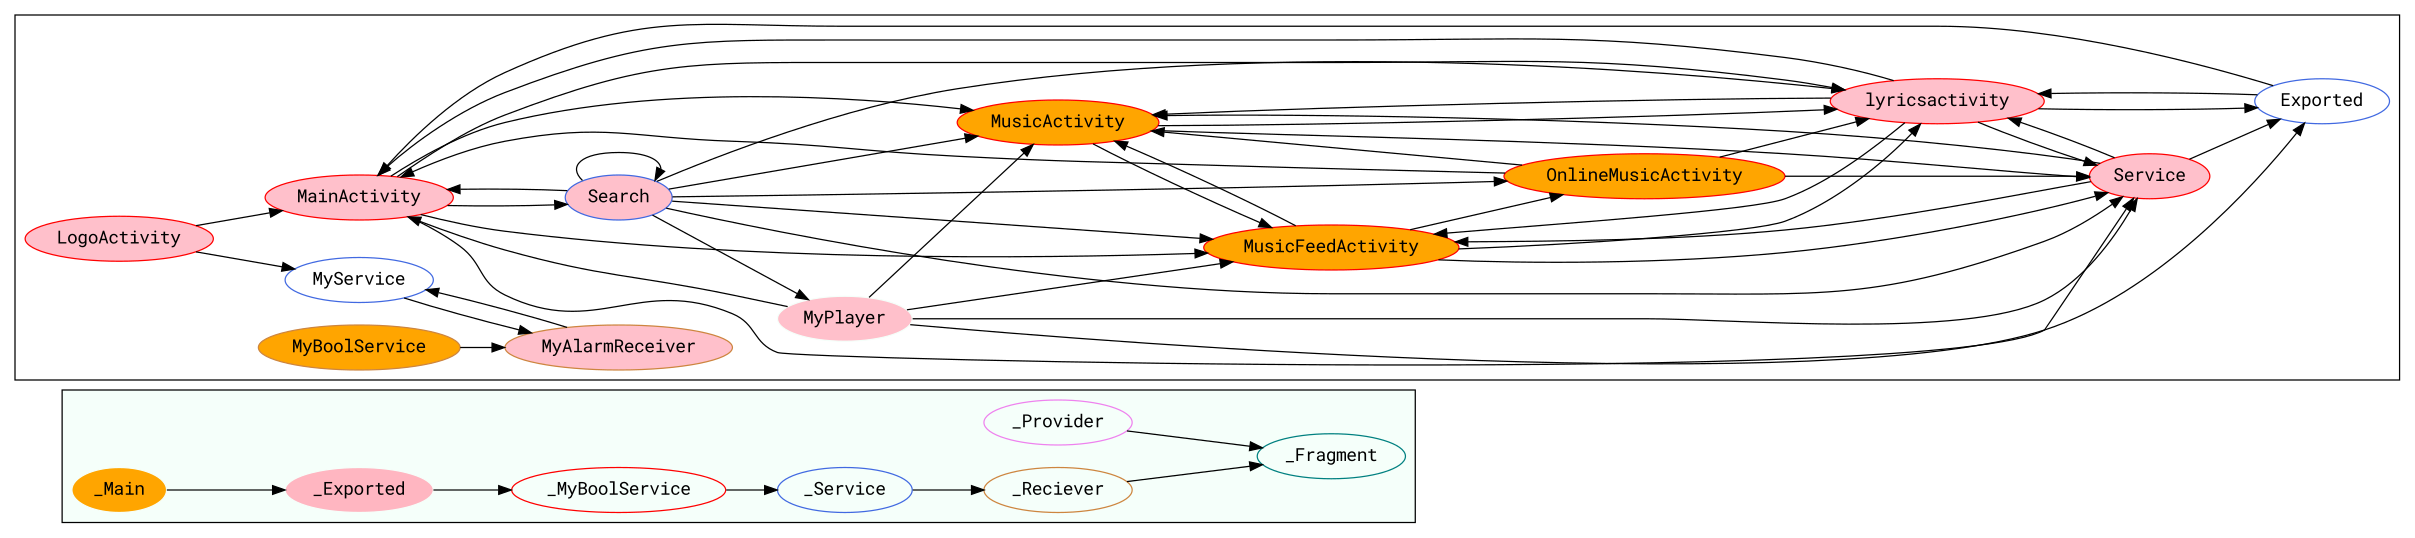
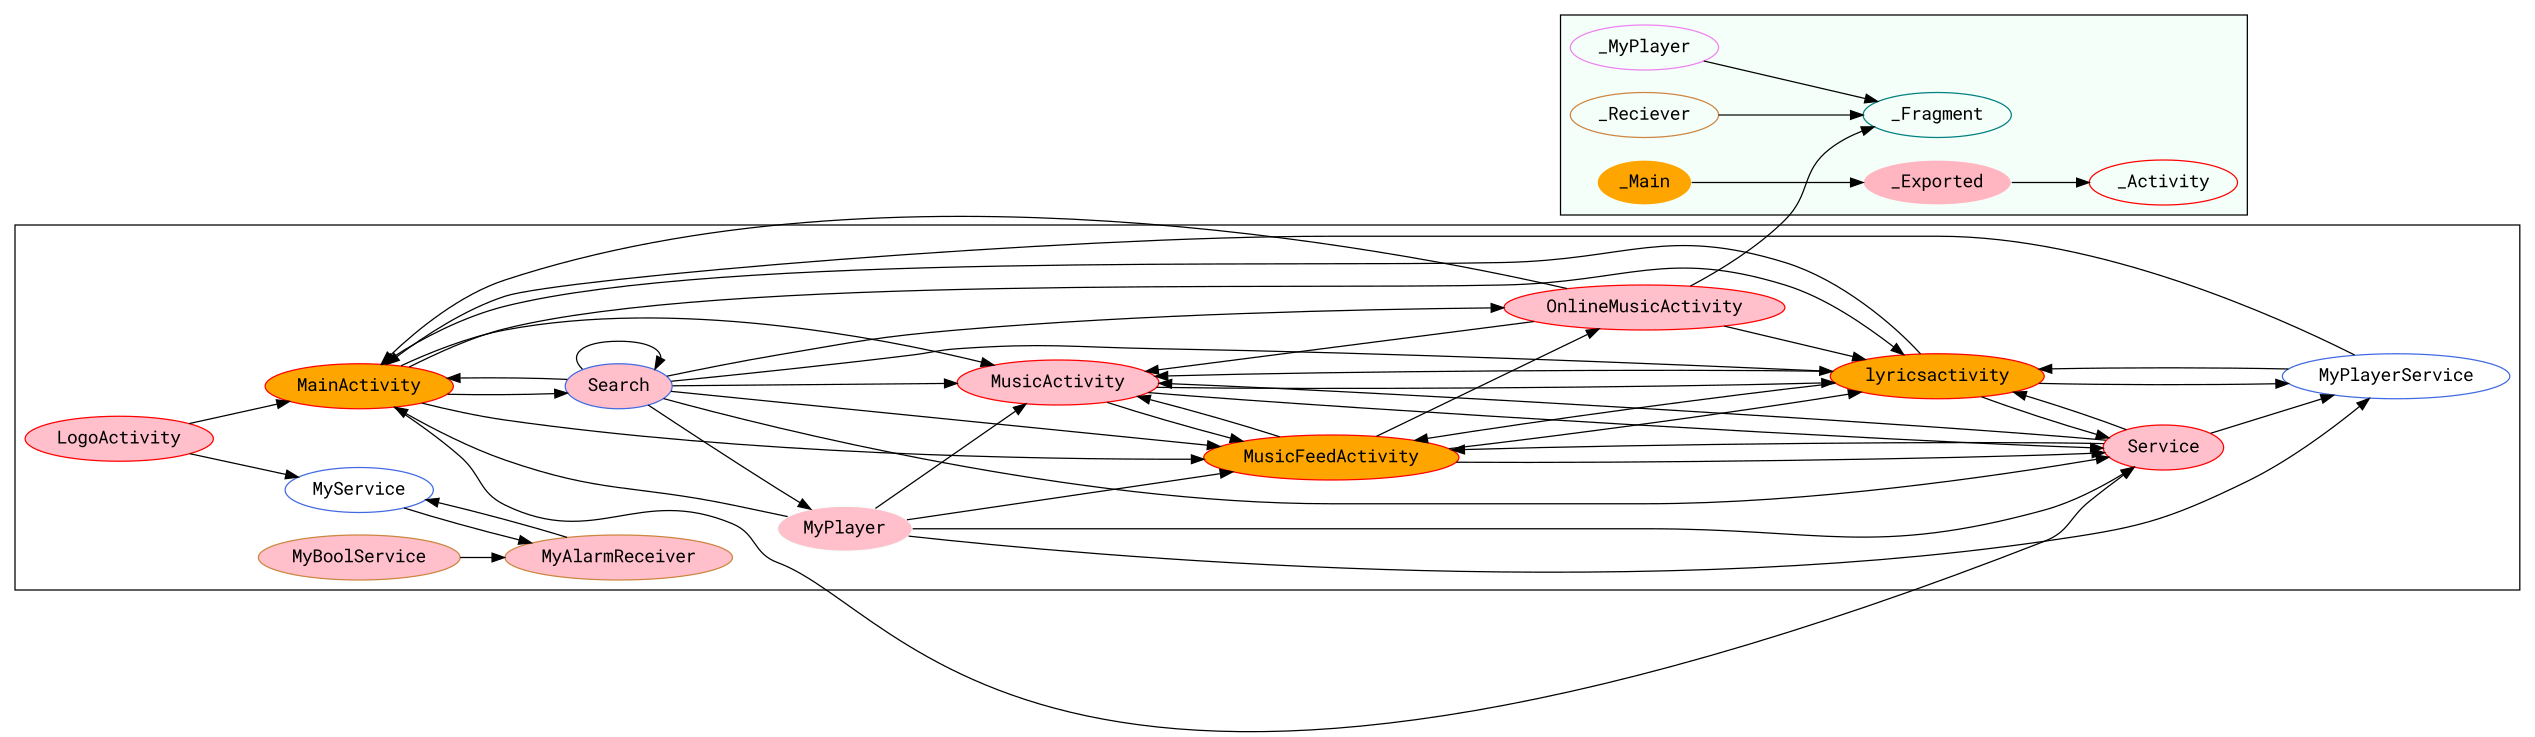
node "lyricsactivity": fillcolor pink -> orange
node "Exported": label "Exported" -> "MyPlayerService"
node "MusicActivity": fillcolor orange -> pink
node "OnlineMusicActivity": fillcolor orange -> pink
edge "OnlineMusicActivity" -> "Service": now "OnlineMusicActivity" -> "_Fragment"
node "MainActivity": fillcolor pink -> orange
node "MyBoolService": fillcolor orange -> pink
node "_Provider": label "_Provider" -> "_MyPlayer"
node "_MyBoolService": label "_MyBoolService" -> "_Activity"
node "_Service": removed
